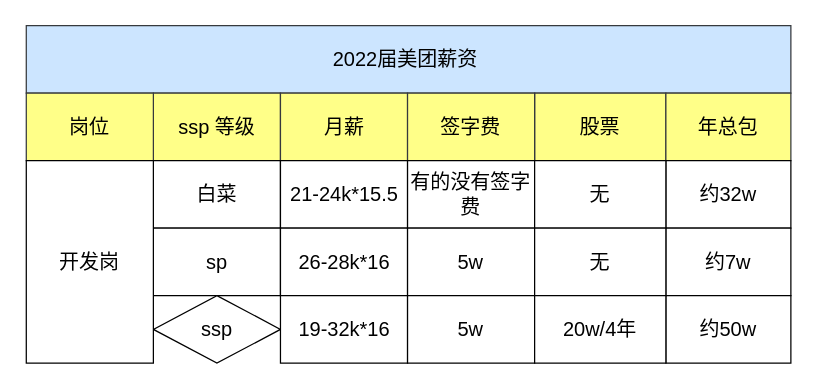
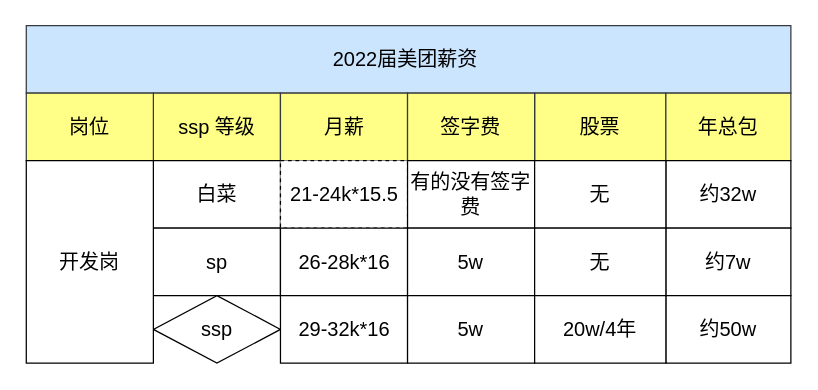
node "21-24k*15.5": style solid -> dashed
node "19-32k*16": label "19-32k*16" -> "29-32k*16"
